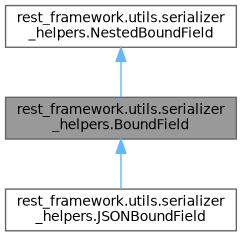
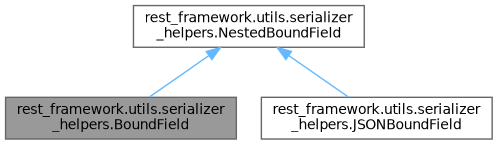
edge "rest_framework.utils.serializer _helpers.JSONBoundField" -> "rest_framework.utils.serializer _helpers.BoundField": now "rest_framework.utils.serializer _helpers.JSONBoundField" -> "rest_framework.utils.serializer _helpers.NestedBoundField"
